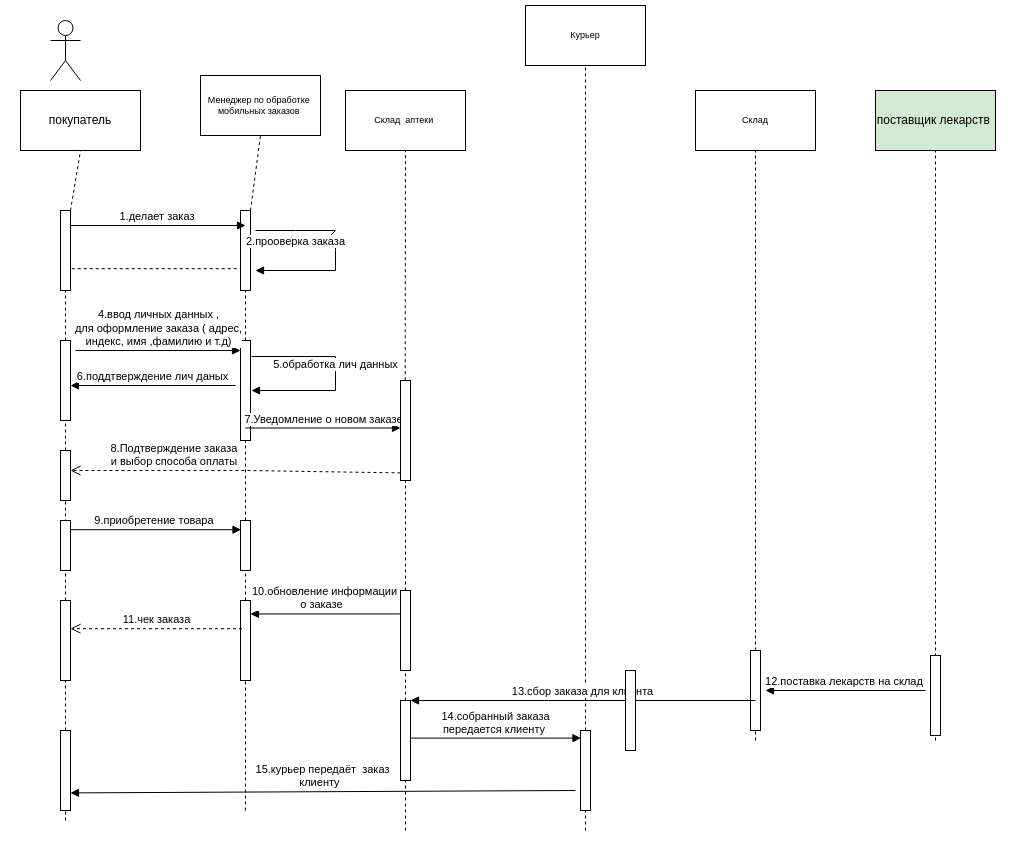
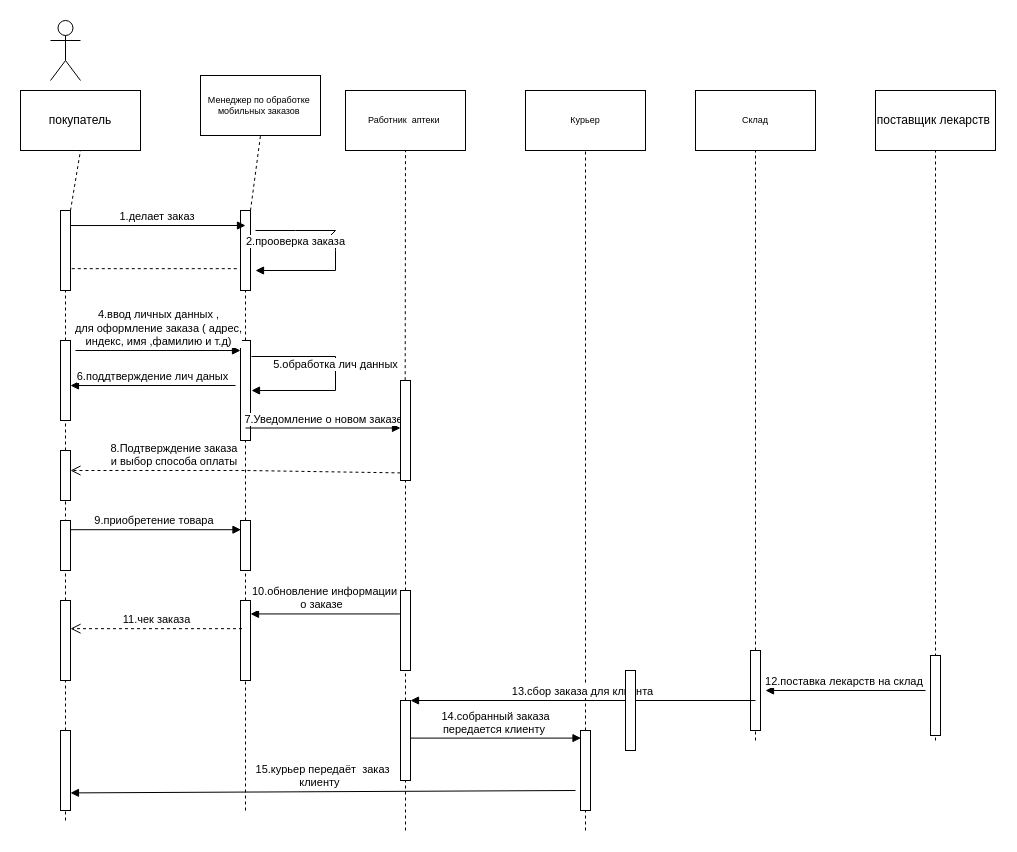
node "Курьер": moved (586, 36) -> (586, 121)
node "Склад аптеки": label "Склад аптеки" -> "Работник аптеки"
node "поставщик лекарств": fillcolor #d5e8d4 -> #ffffff
